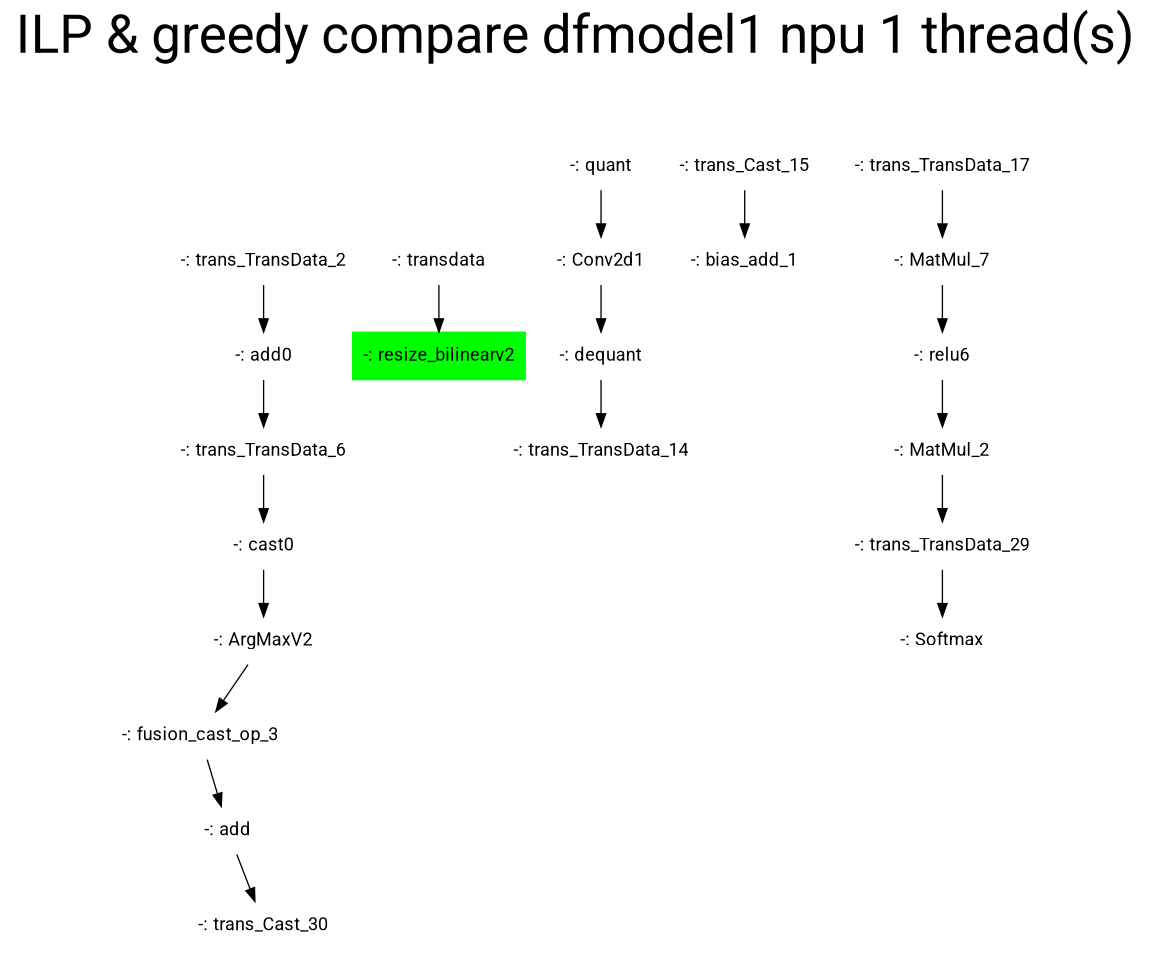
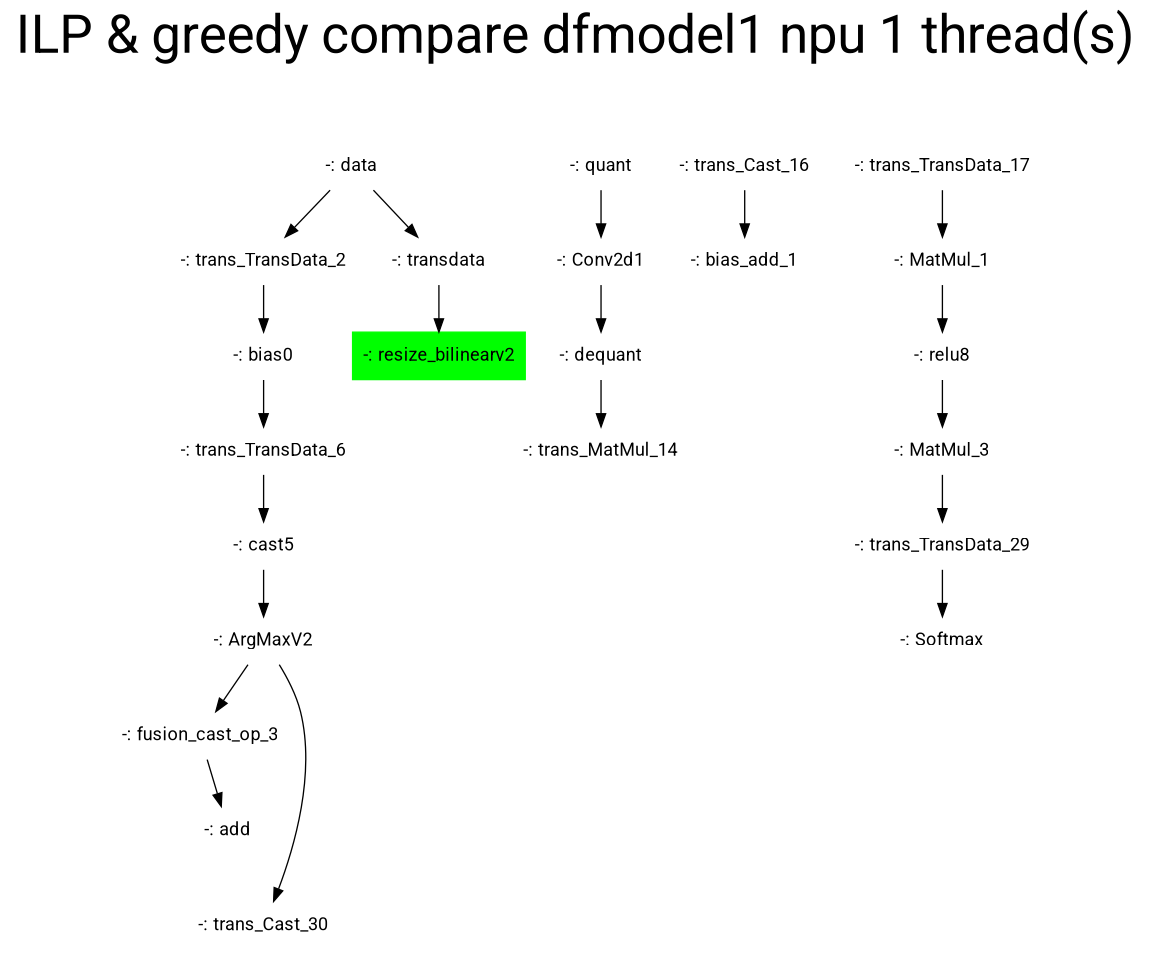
node "-: data": added
node "-: trans_Cast_15": label "-: trans_Cast_15" -> "-: trans_Cast_16"
node "-: MatMul_7": label "-: MatMul_7" -> "-: MatMul_1"
node "-: add0": label "-: add0" -> "-: bias0"
node "-: relu6": label "-: relu6" -> "-: relu8"
node "-: trans_TransData_14": label "-: trans_TransData_14" -> "-: trans_MatMul_14"
node "-: MatMul_2": label "-: MatMul_2" -> "-: MatMul_3"
node "-: cast0": label "-: cast0" -> "-: cast5"
edge "-: add" -> "-: trans_Cast_30": now "-: ArgMaxV2" -> "-: trans_Cast_30"
